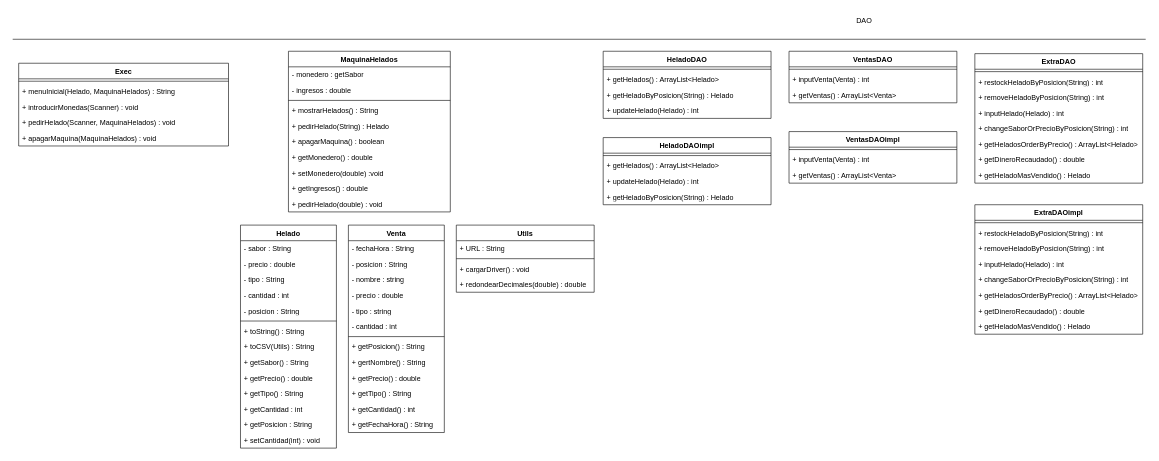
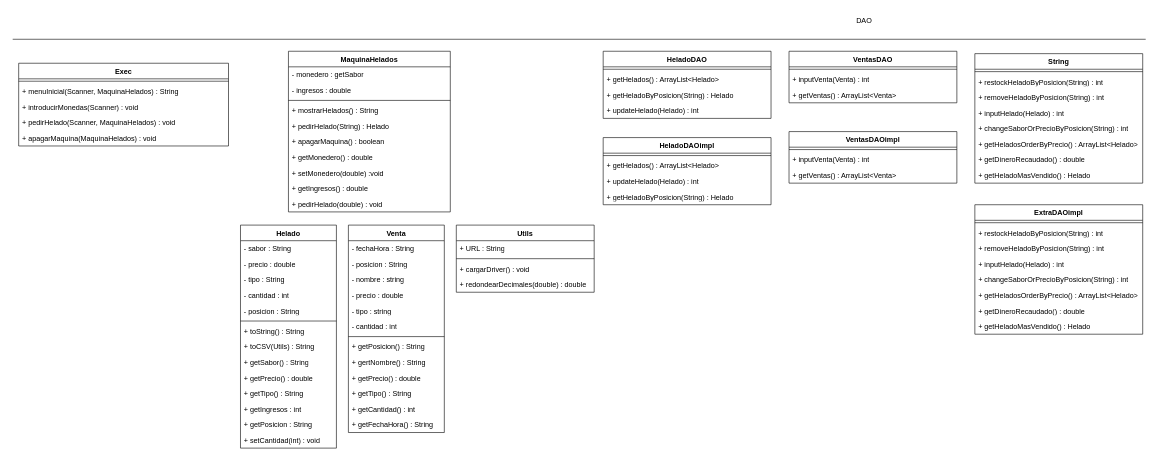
node "ExtraDAO": label "ExtraDAO" -> "String"
node "+ menuInicial(Helado, MaquinaHelados) : String": label "+ menuInicial(Helado, MaquinaHelados) : String" -> "+ menuInicial(Scanner, MaquinaHelados) : String"
node "+ getCantidad : int": label "+ getCantidad : int" -> "+ getIngresos : int"
